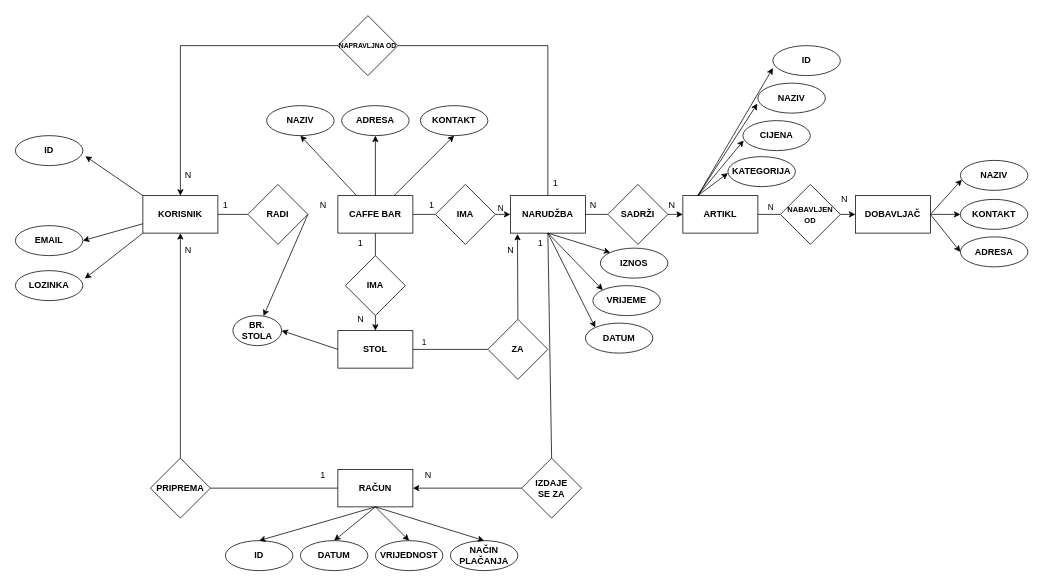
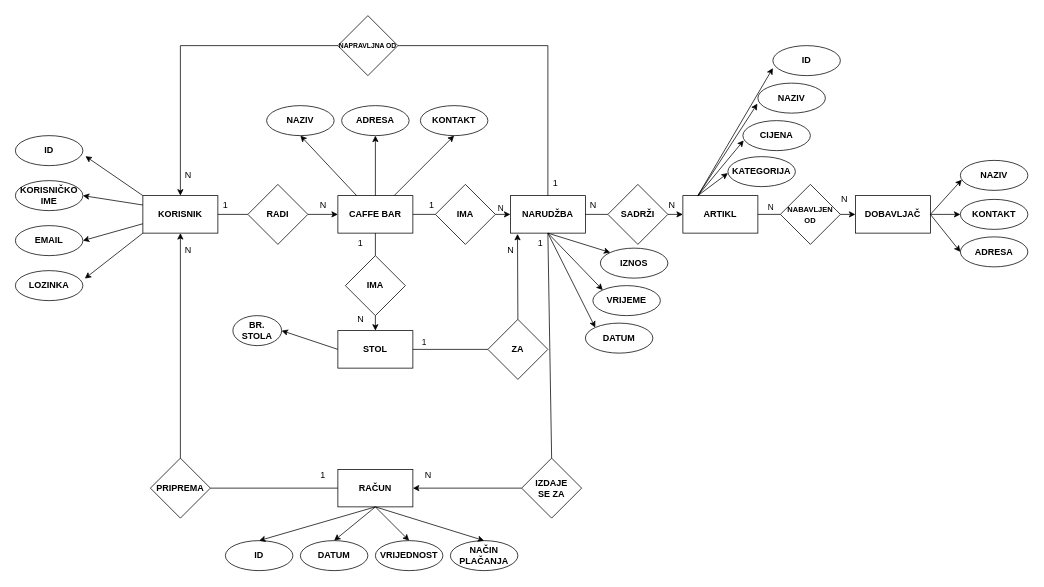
node "KORISNIČKO IME": added
edge "KORISNIK" -> "KORISNIČKO IME": added
edge "RADI" -> "BR. STOLA": now "RADI" -> "CAFFE BAR"
